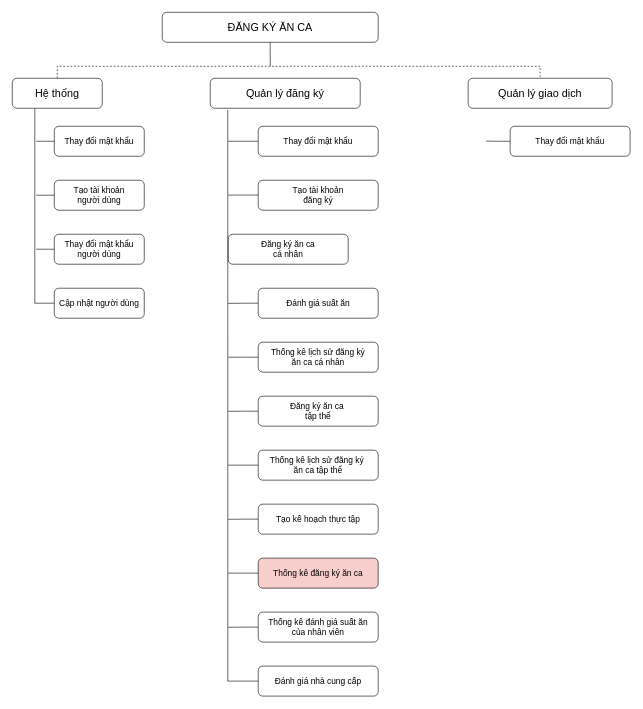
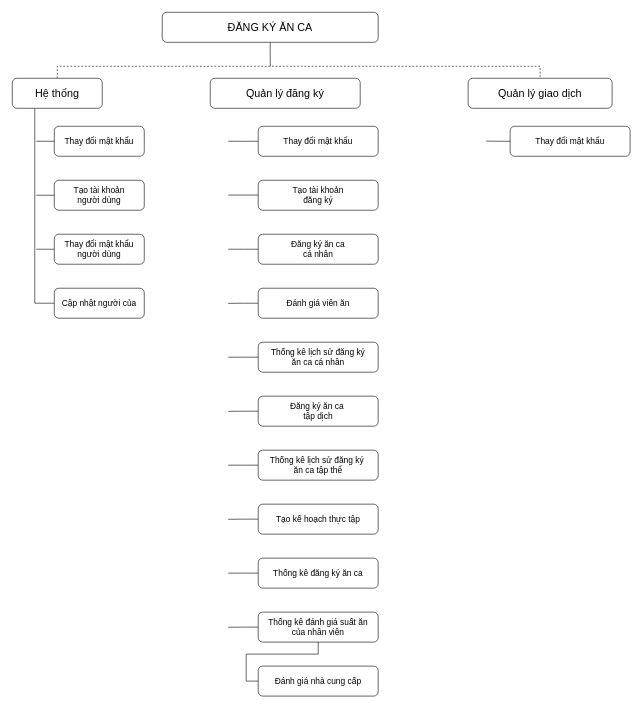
node "Đăng ký ăn ca cá nhân": moved (288, 249) -> (318, 249)
node "Cập nhật người dùng": label "Cập nhật người dùng" -> "Cập nhật người của"
node "Đánh giá suất ăn": label "Đánh giá suất ăn" -> "Đánh giá viên ăn"
edge "Quản lý đăng ký" -- "Đánh giá nhà cung cấp": now "Thống kê đánh giá suất ăn của nhân viên" -- "Đánh giá nhà cung cấp"
node "Đăng ký ăn ca tập thể": label "Đăng ký ăn ca tập thể" -> "Đăng ký ăn ca tập dịch"
node "Thống kê đăng ký ăn ca": fillcolor #f8cecc -> #ffffff
